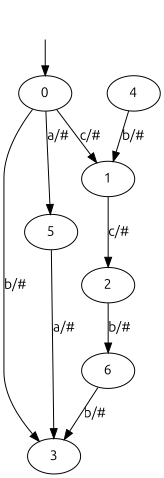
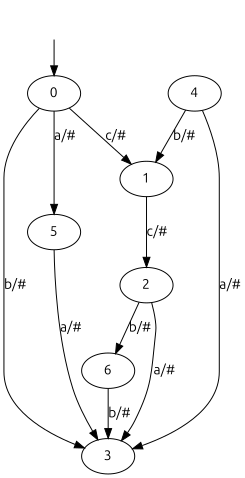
edge "4" -> "3": added, label "a/#"
edge "2" -> "3": added, label "a/#"
